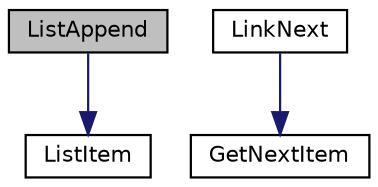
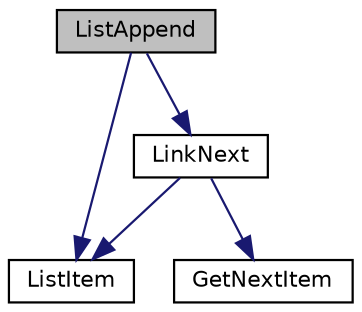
edge "ListAppend" -> "LinkNext": added
edge "LinkNext" -> "ListItem": added
